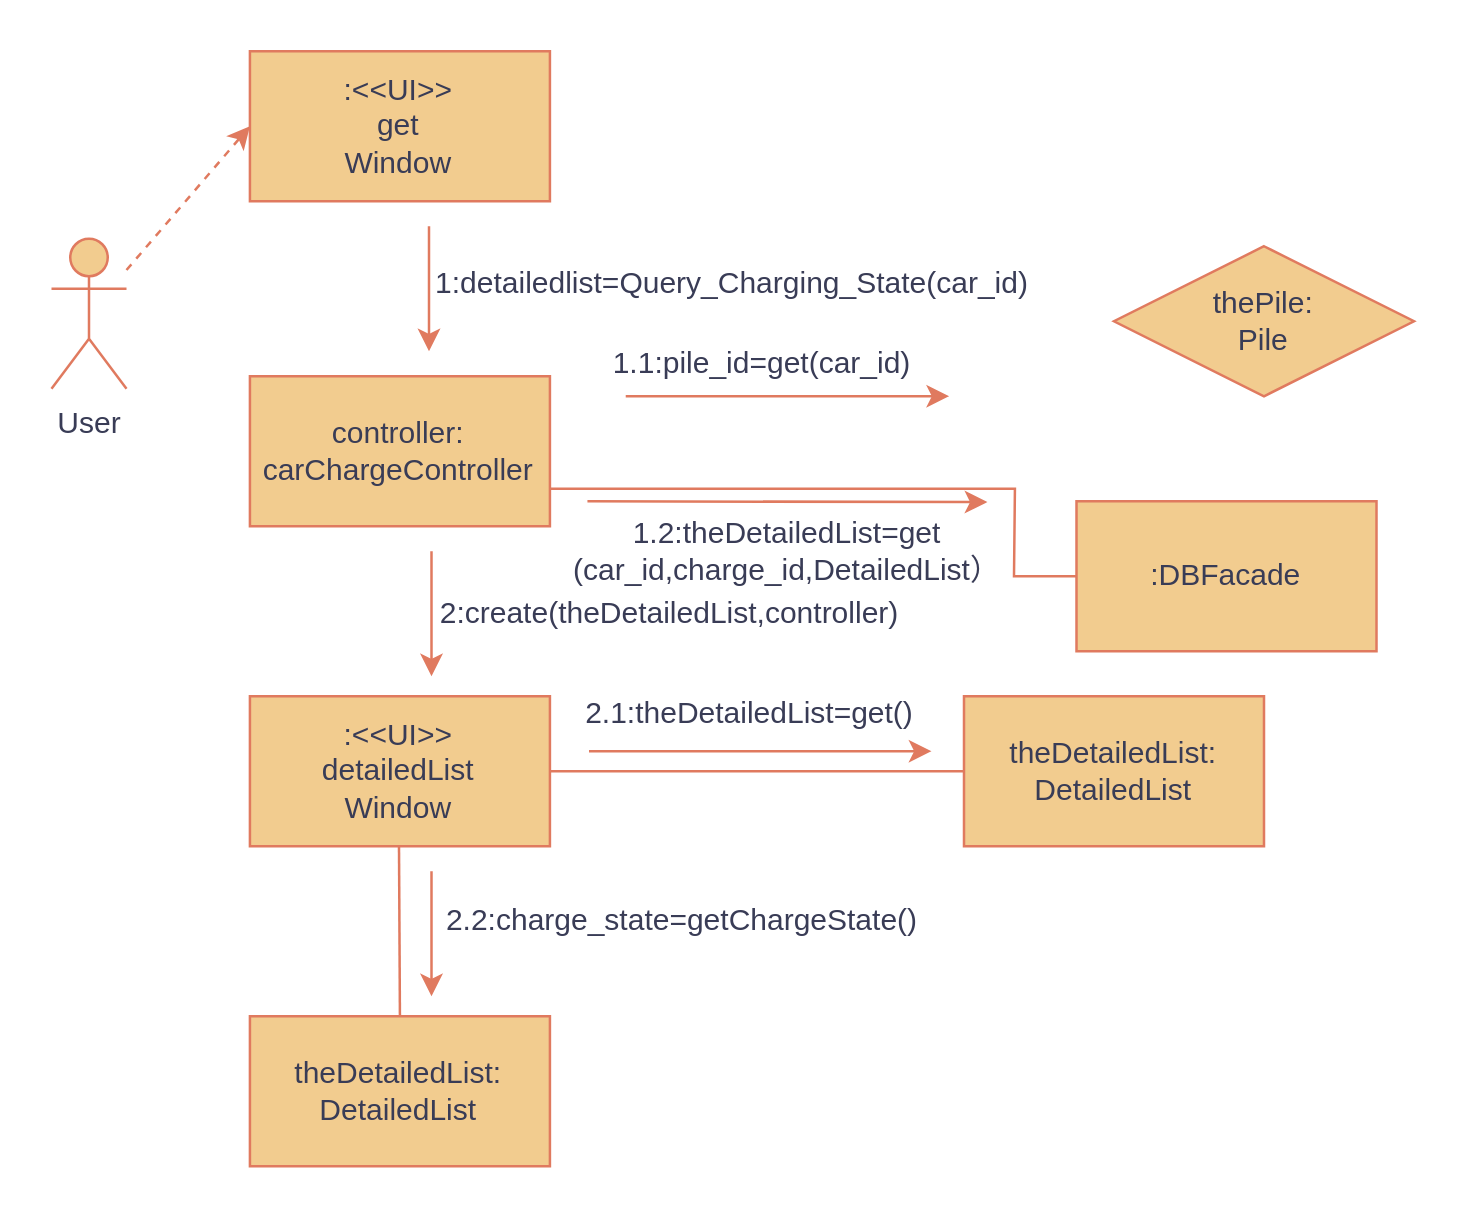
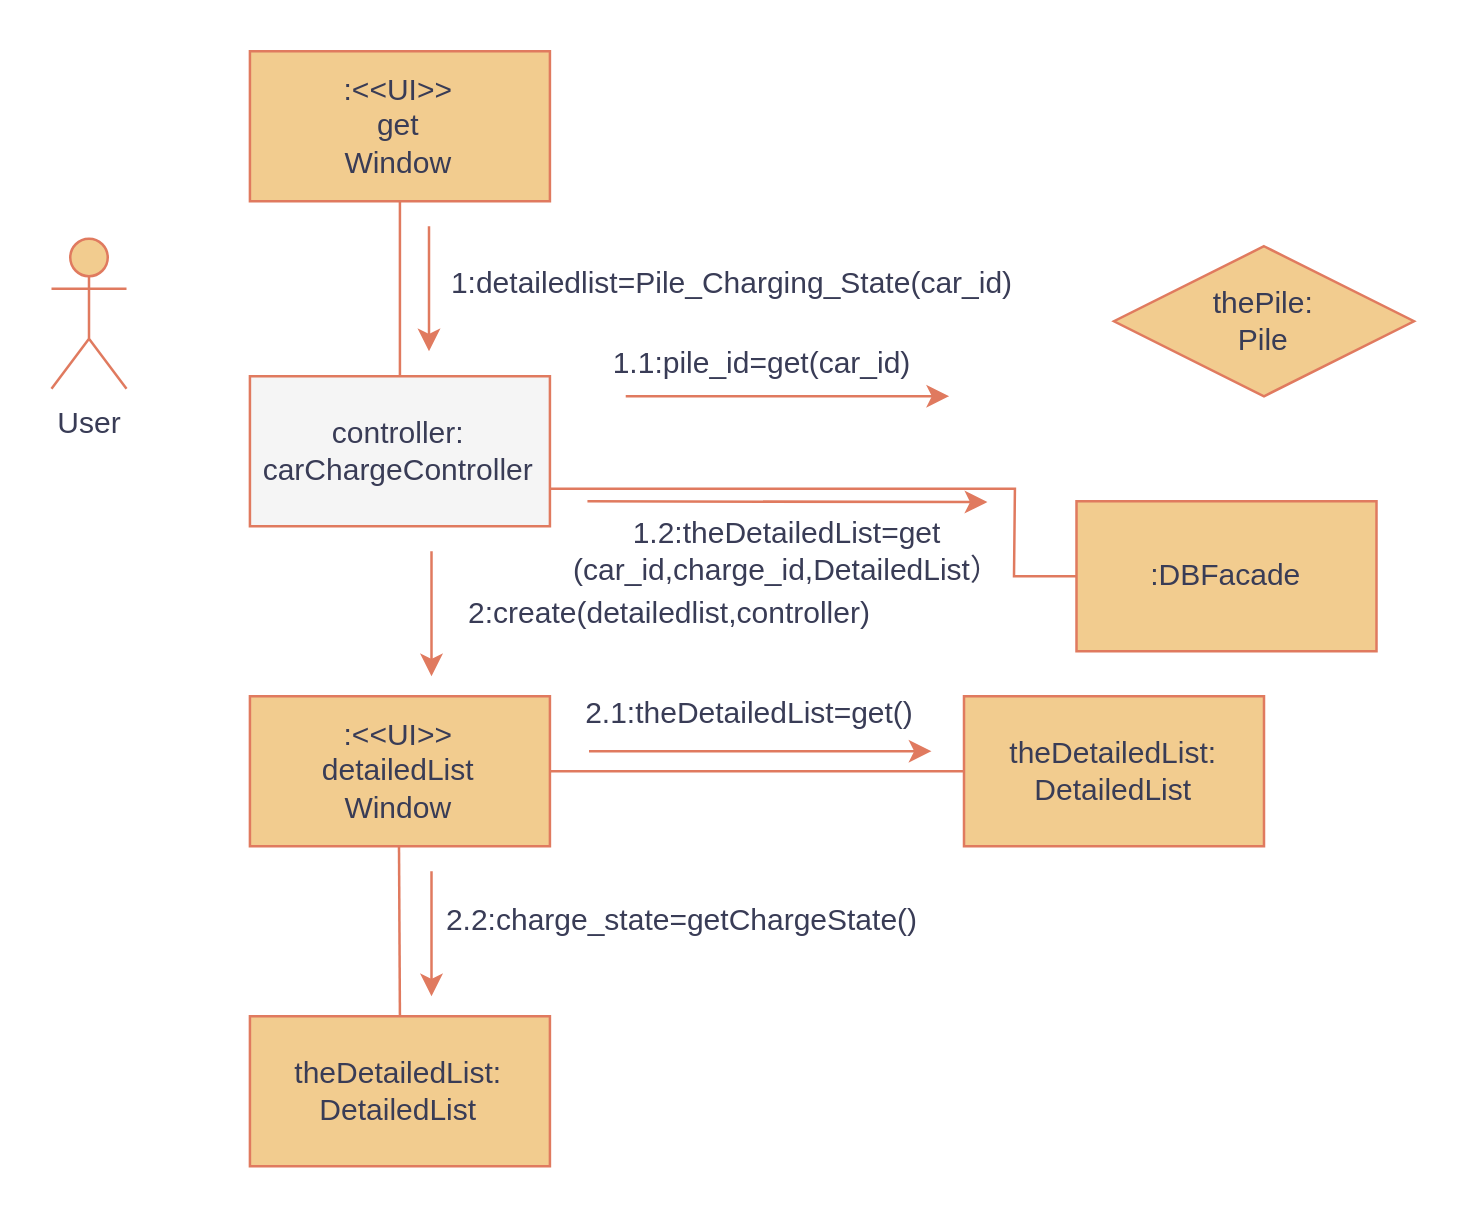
edge "User" -> ":<<UI>> get Window": removed
node "1:detailedlist=Query_Charging_State(car_id)": label "1:detailedlist=Query_Charging_State(car_id)" -> "1:detailedlist=Pile_Charging_State(car_id)"
edge ":<<UI>> get Window" -- "controller: carChargeController": added
node "controller: carChargeController": fillcolor #f2cc8f -> #f5f5f5
node "2:create(theDetailedList,controller)": label "2:create(theDetailedList,controller)" -> "2:create(detailedlist,controller)"
